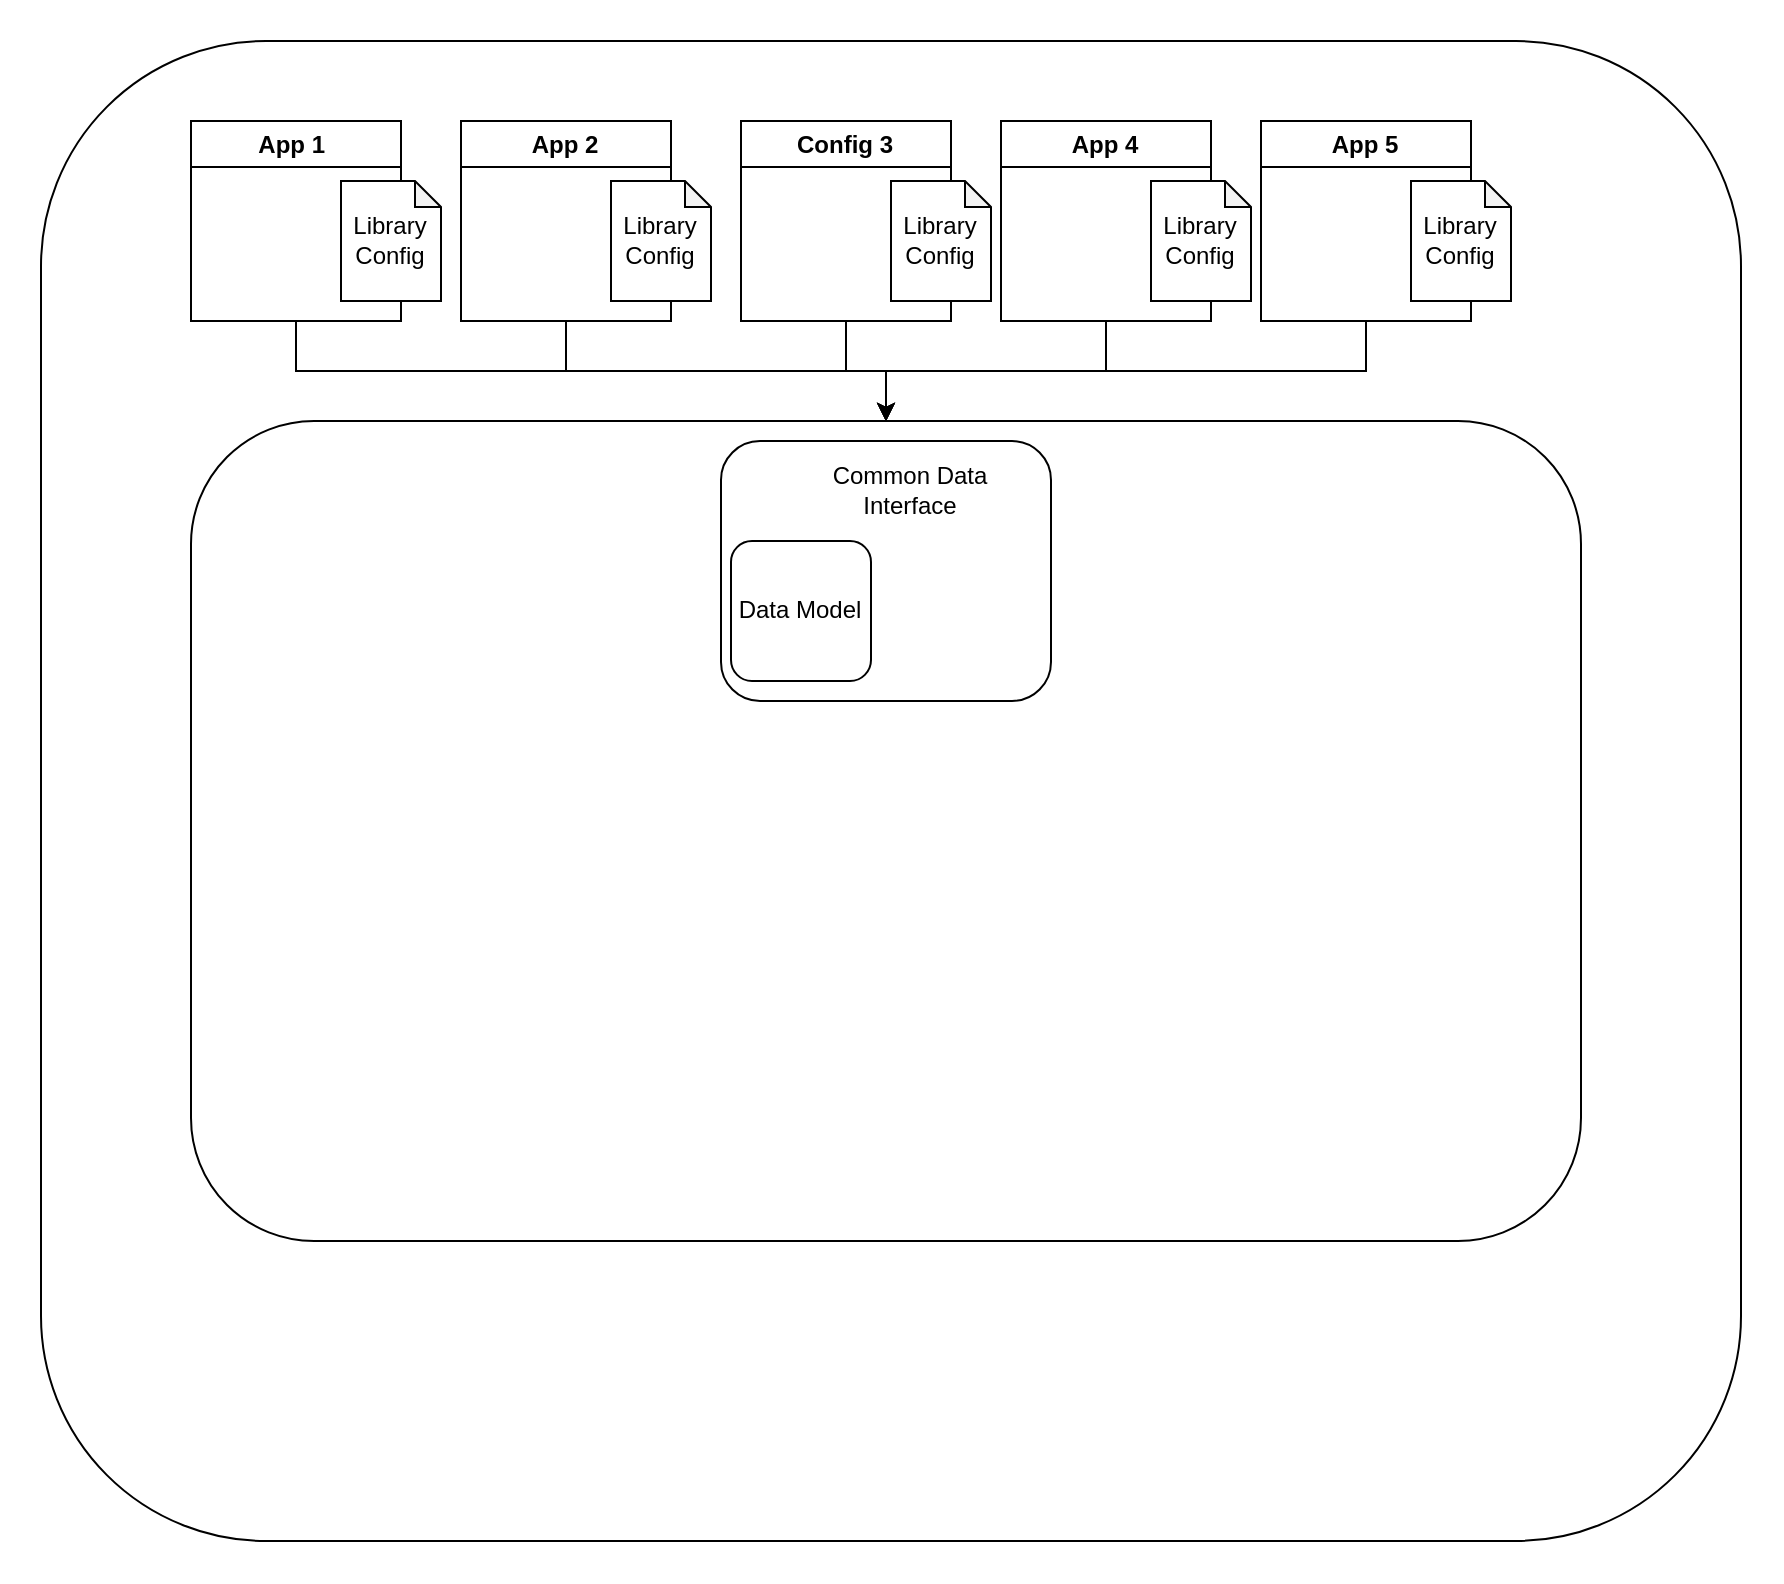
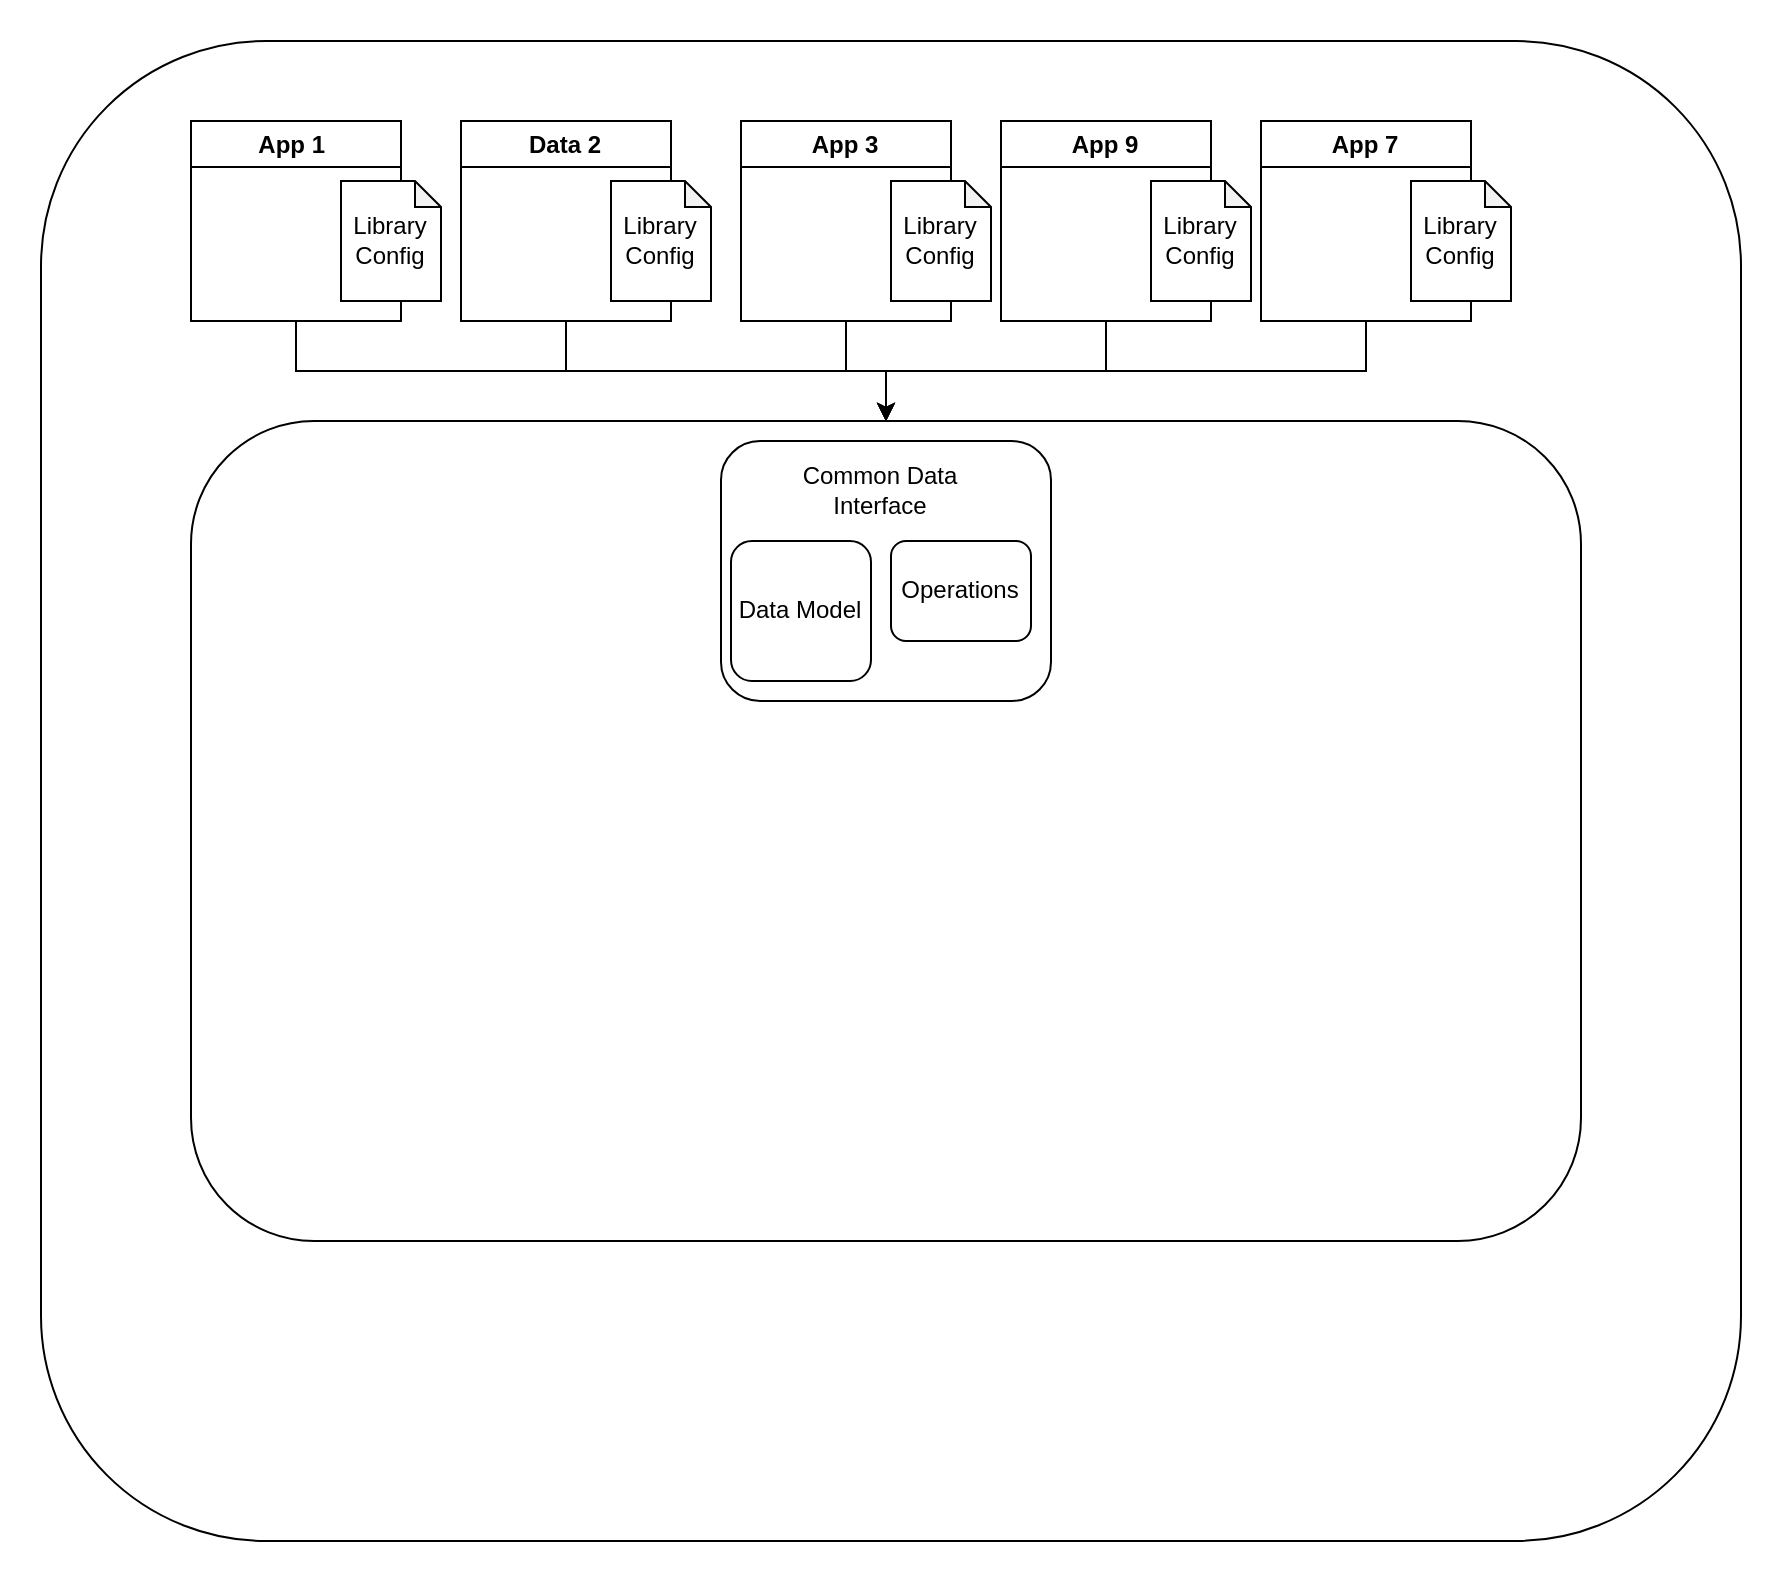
node "App 2": label "App 2" -> "Data 2"
node "Config 3": label "Config 3" -> "App 3"
node "App 4": label "App 4" -> "App 9"
node "App 5": label "App 5" -> "App 7"
node "Common Data Interface": moved (911, 491) -> (881, 491)
node "Operations": added
